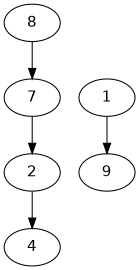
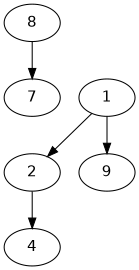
edge "7" -> "2": now "1" -> "2"
